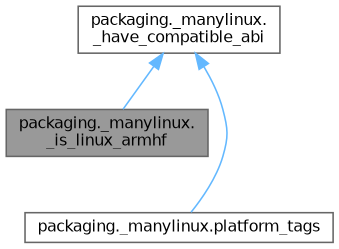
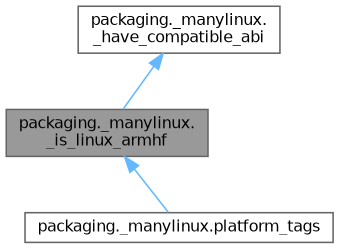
edge "packaging._manylinux.platform_tags" -> "packaging._manylinux. _have_compatible_abi": now "packaging._manylinux.platform_tags" -> "packaging._manylinux. _is_linux_armhf"
